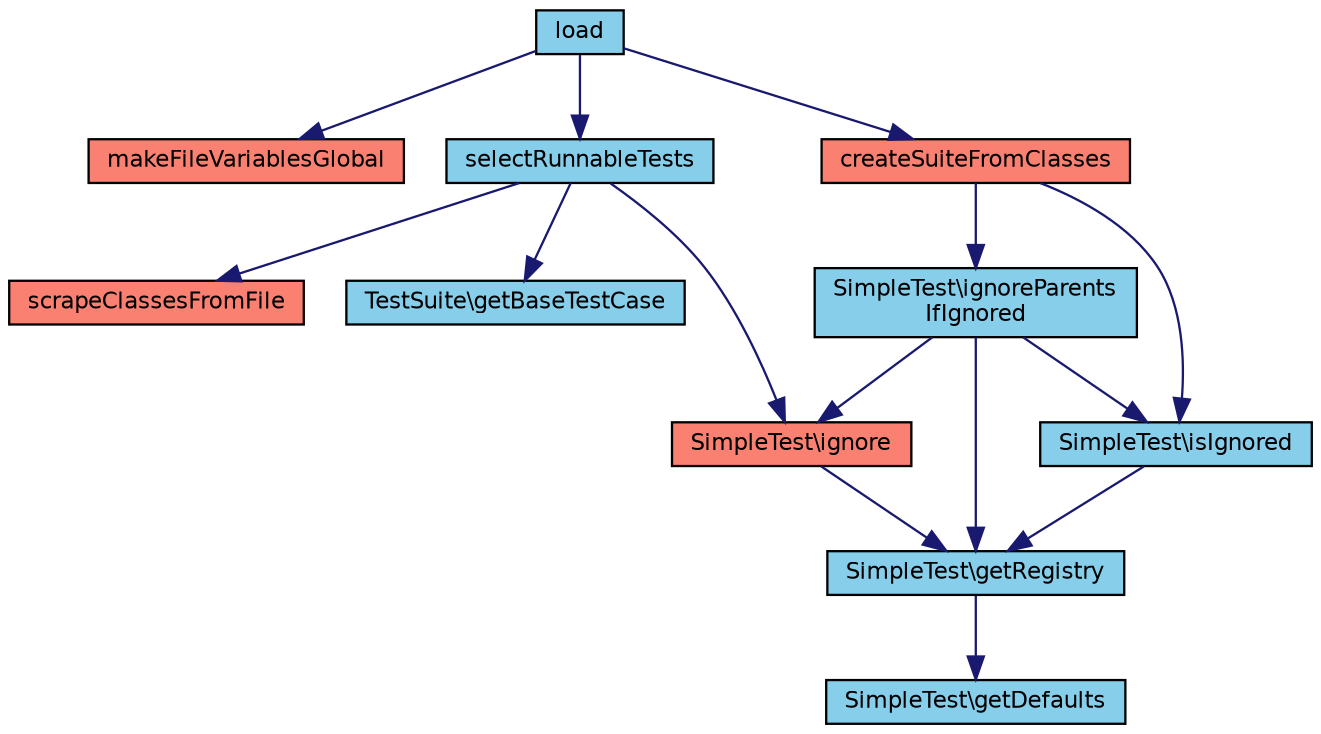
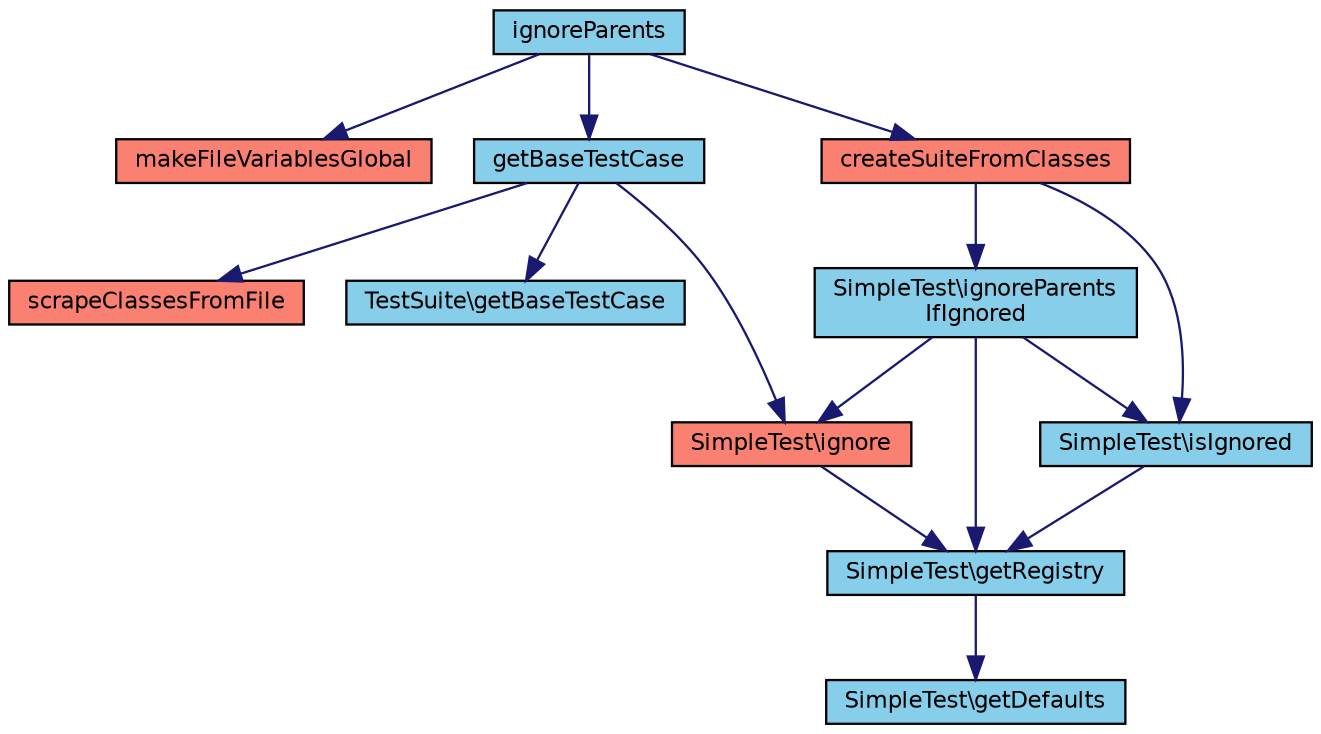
node "load": label "load" -> "ignoreParents"
node "selectRunnableTests": label "selectRunnableTests" -> "getBaseTestCase"
